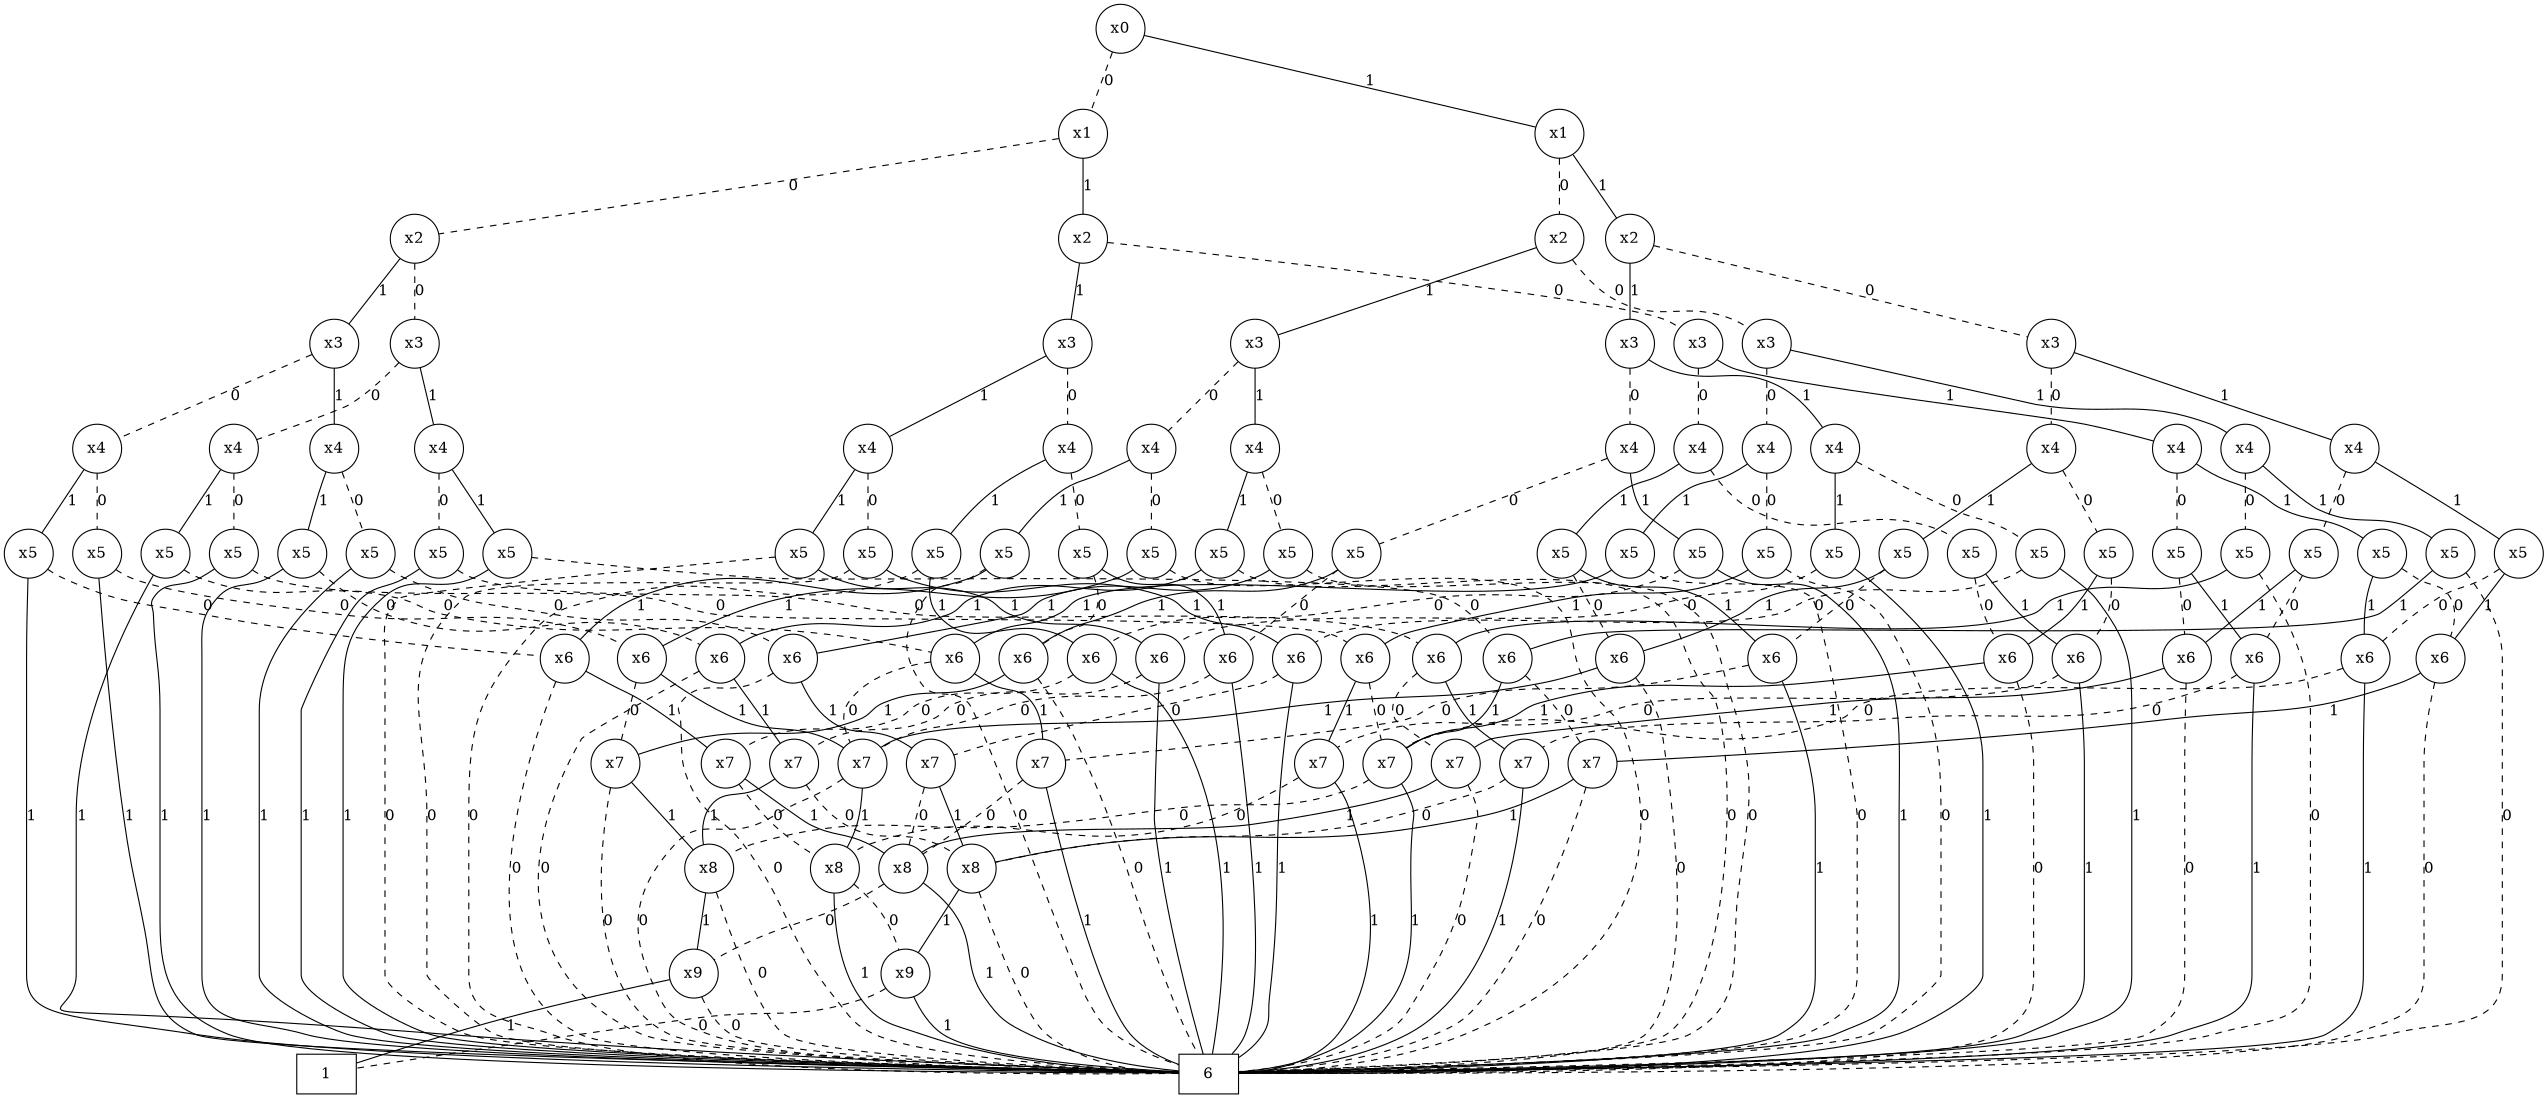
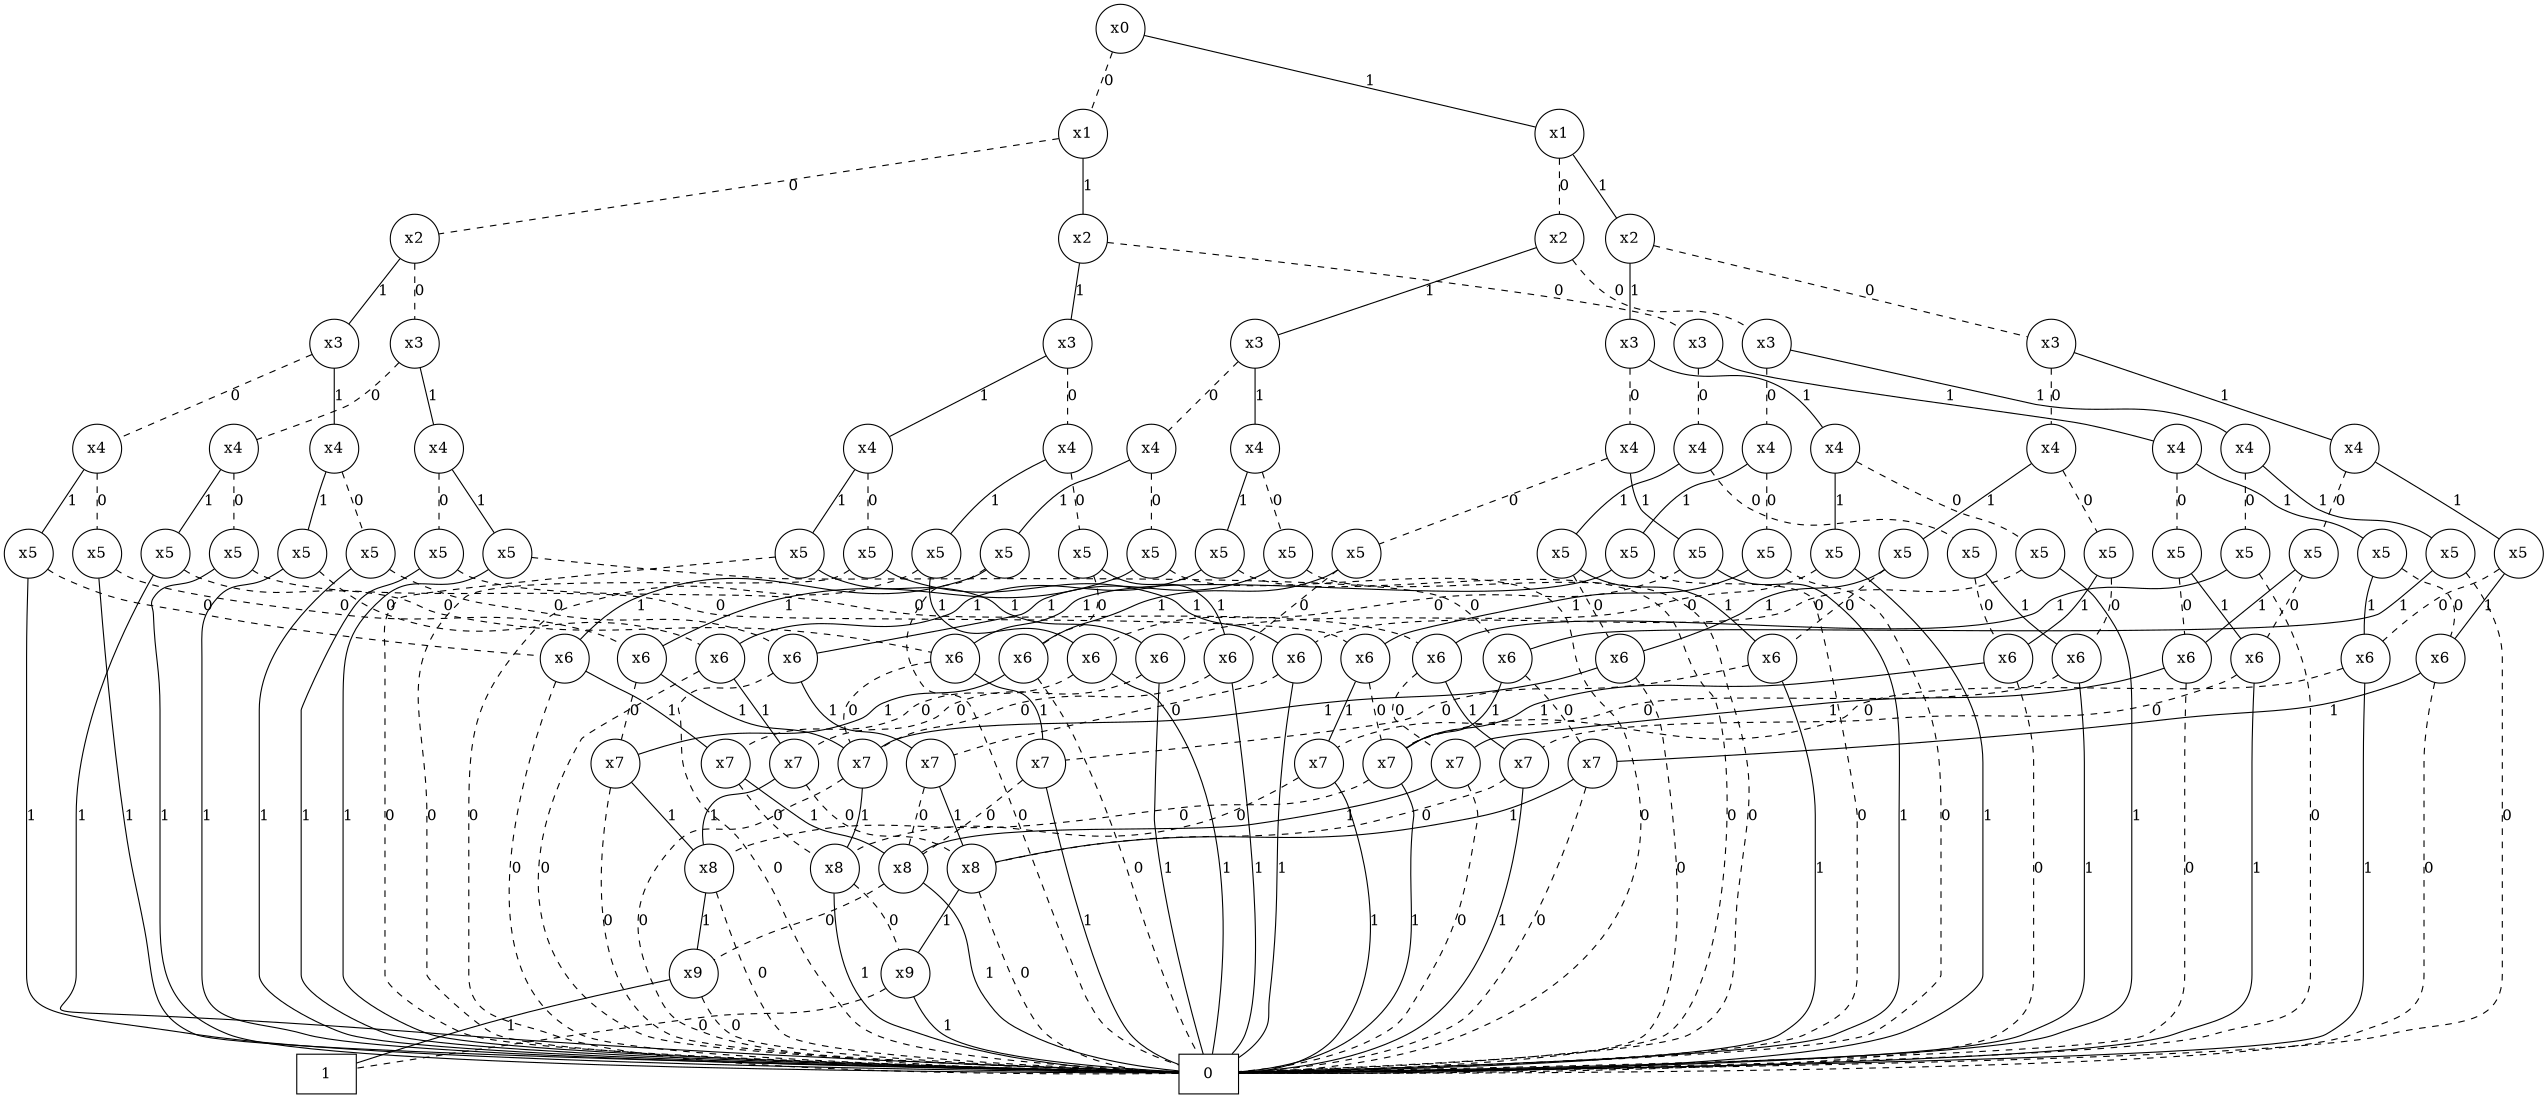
node "6": label "6" -> "0"
